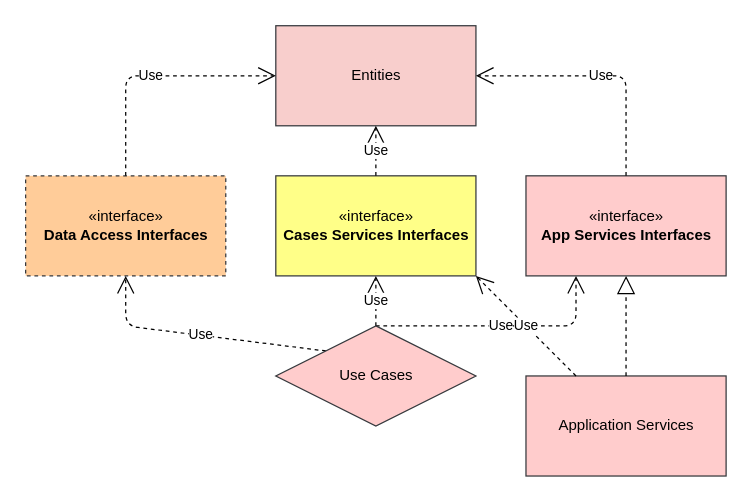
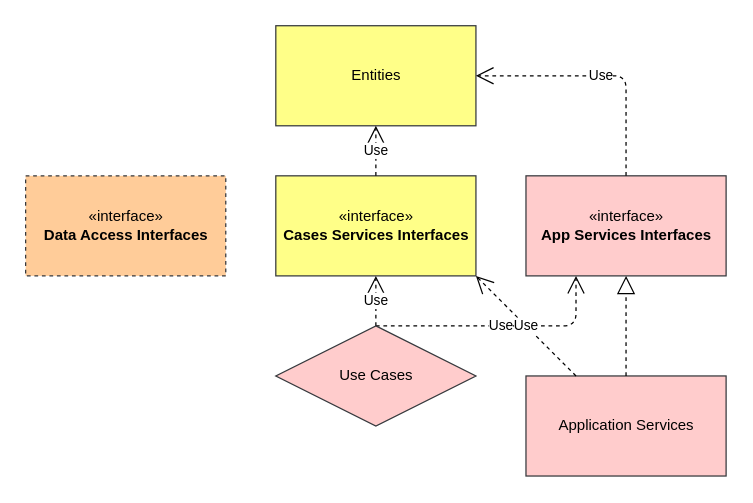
edge "«interface» Data Access Interfaces" -> "Entities": removed, label "Use"
node "Entities": fillcolor #f8cecc -> #ffff88
edge "Use Cases" -> "«interface» Data Access Interfaces": removed, label "Use"
